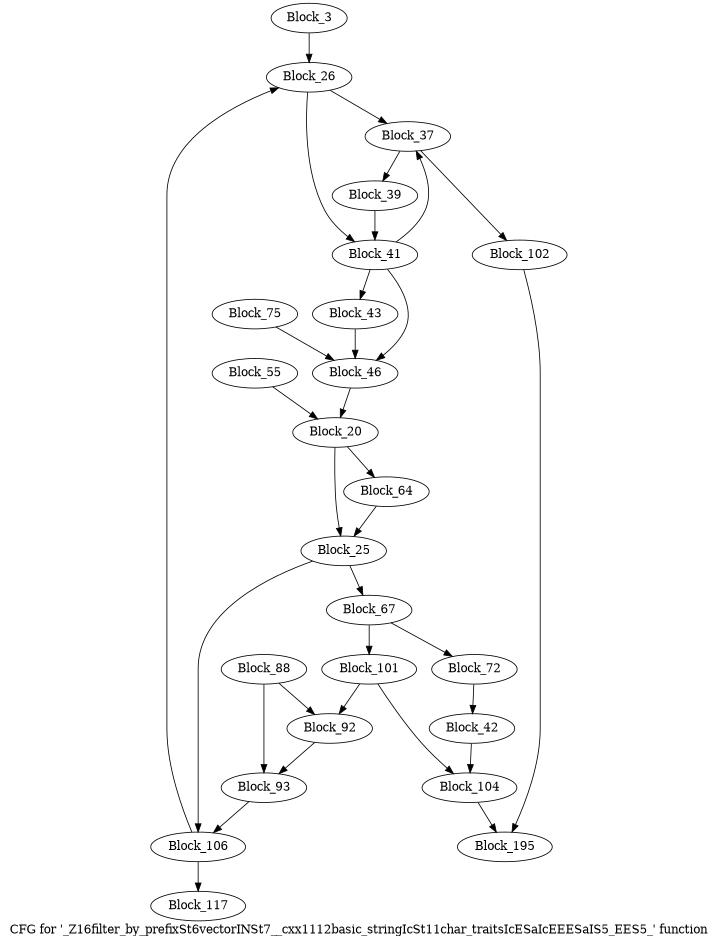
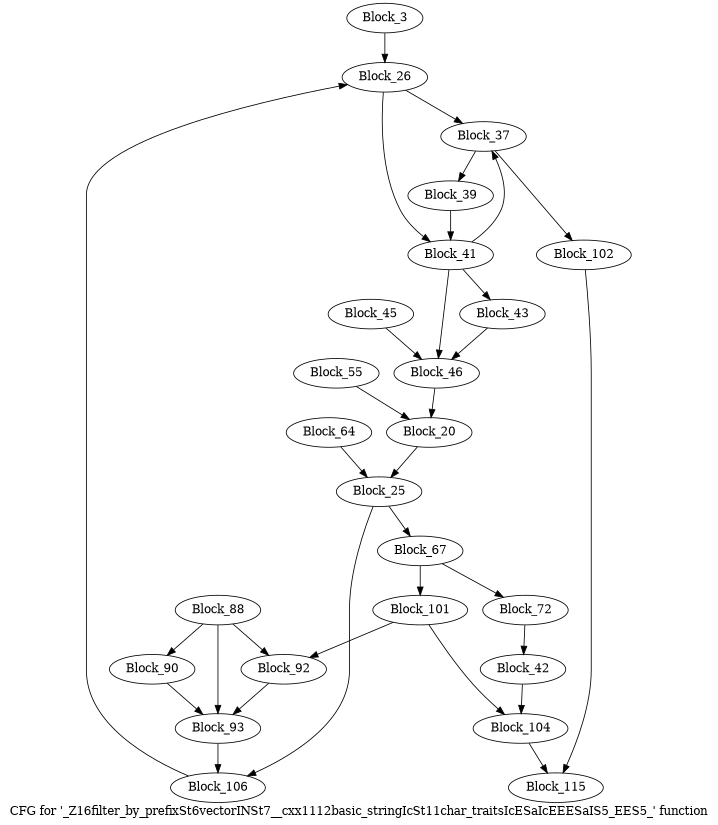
node "Block_75": label "Block_75" -> "Block_45"
edge "Block_20" -> "Block_64": removed
node "Block_90": added
node "Block_195": label "Block_195" -> "Block_115"
node "Block_117": removed
